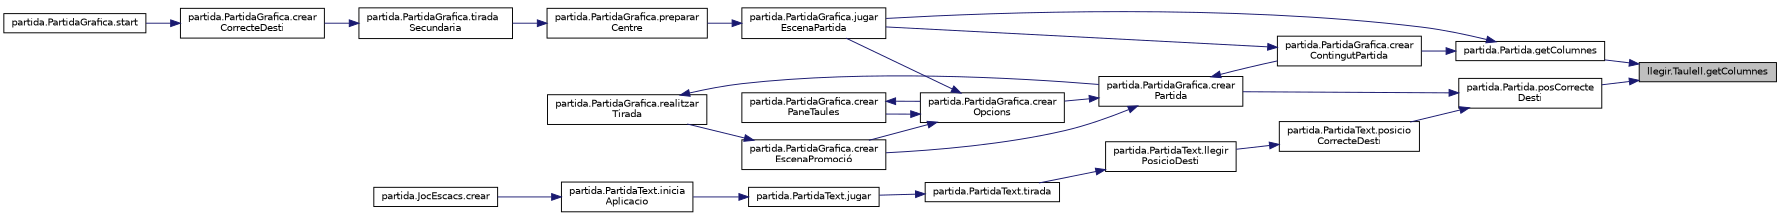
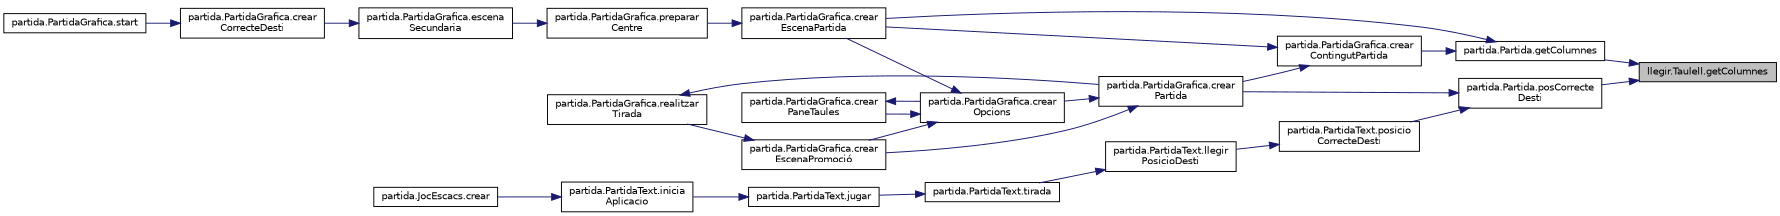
node "partida.PartidaGrafica.tirada Secundaria": label "partida.PartidaGrafica.tirada Secundaria" -> "partida.PartidaGrafica.escena Secundaria"
node "partida.PartidaGrafica.jugar EscenaPartida": label "partida.PartidaGrafica.jugar EscenaPartida" -> "partida.PartidaGrafica.crear EscenaPartida"
edge "partida.PartidaGrafica.crear ContingutPartida" -> "partida.PartidaGrafica.crear Partida": reversed
